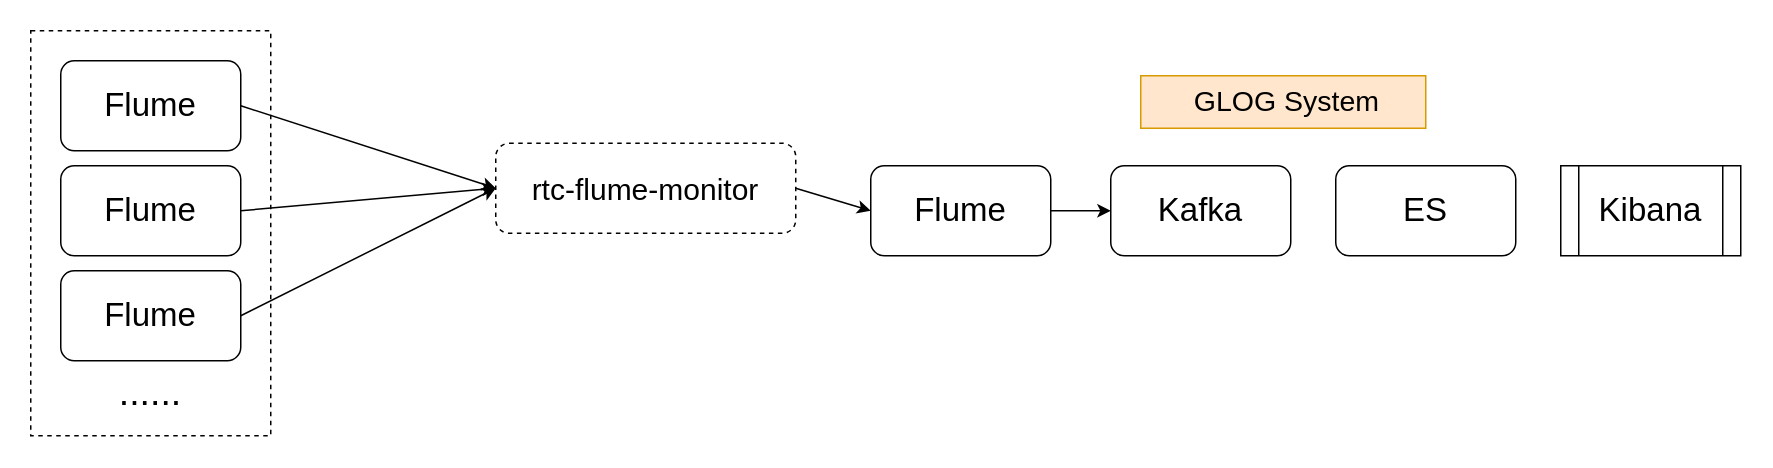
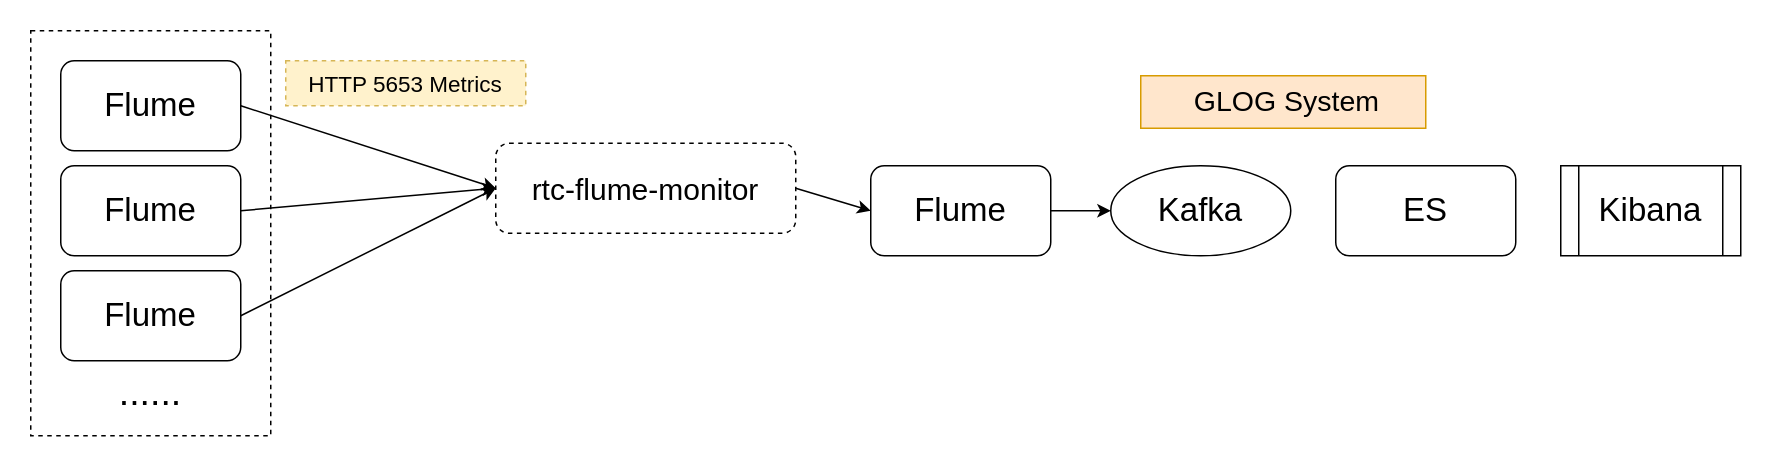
node "HTTP 5653 Metrics": added
node "Kafka": shape rounded rectangle -> ellipse
